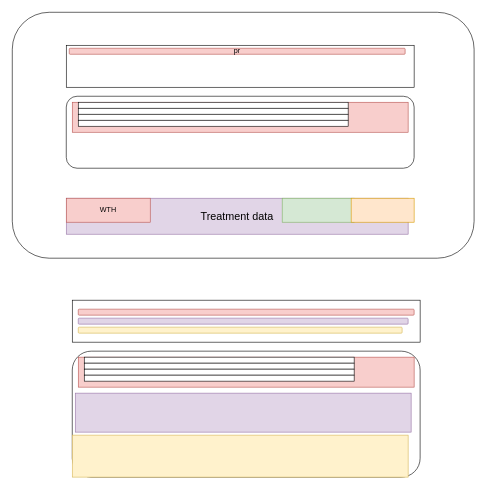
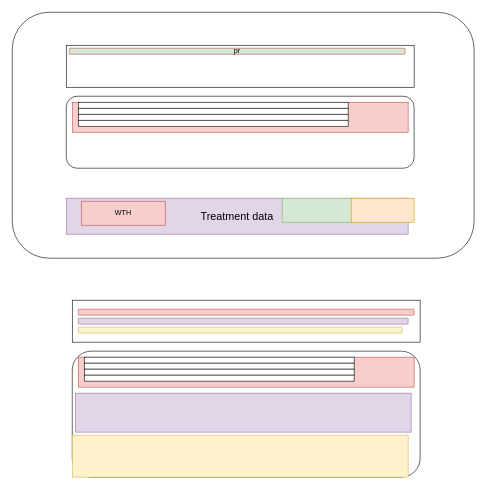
node "pr": fillcolor #f8cecc -> #d5e8d4
node "WTH": moved (108, 210) -> (123, 213)
